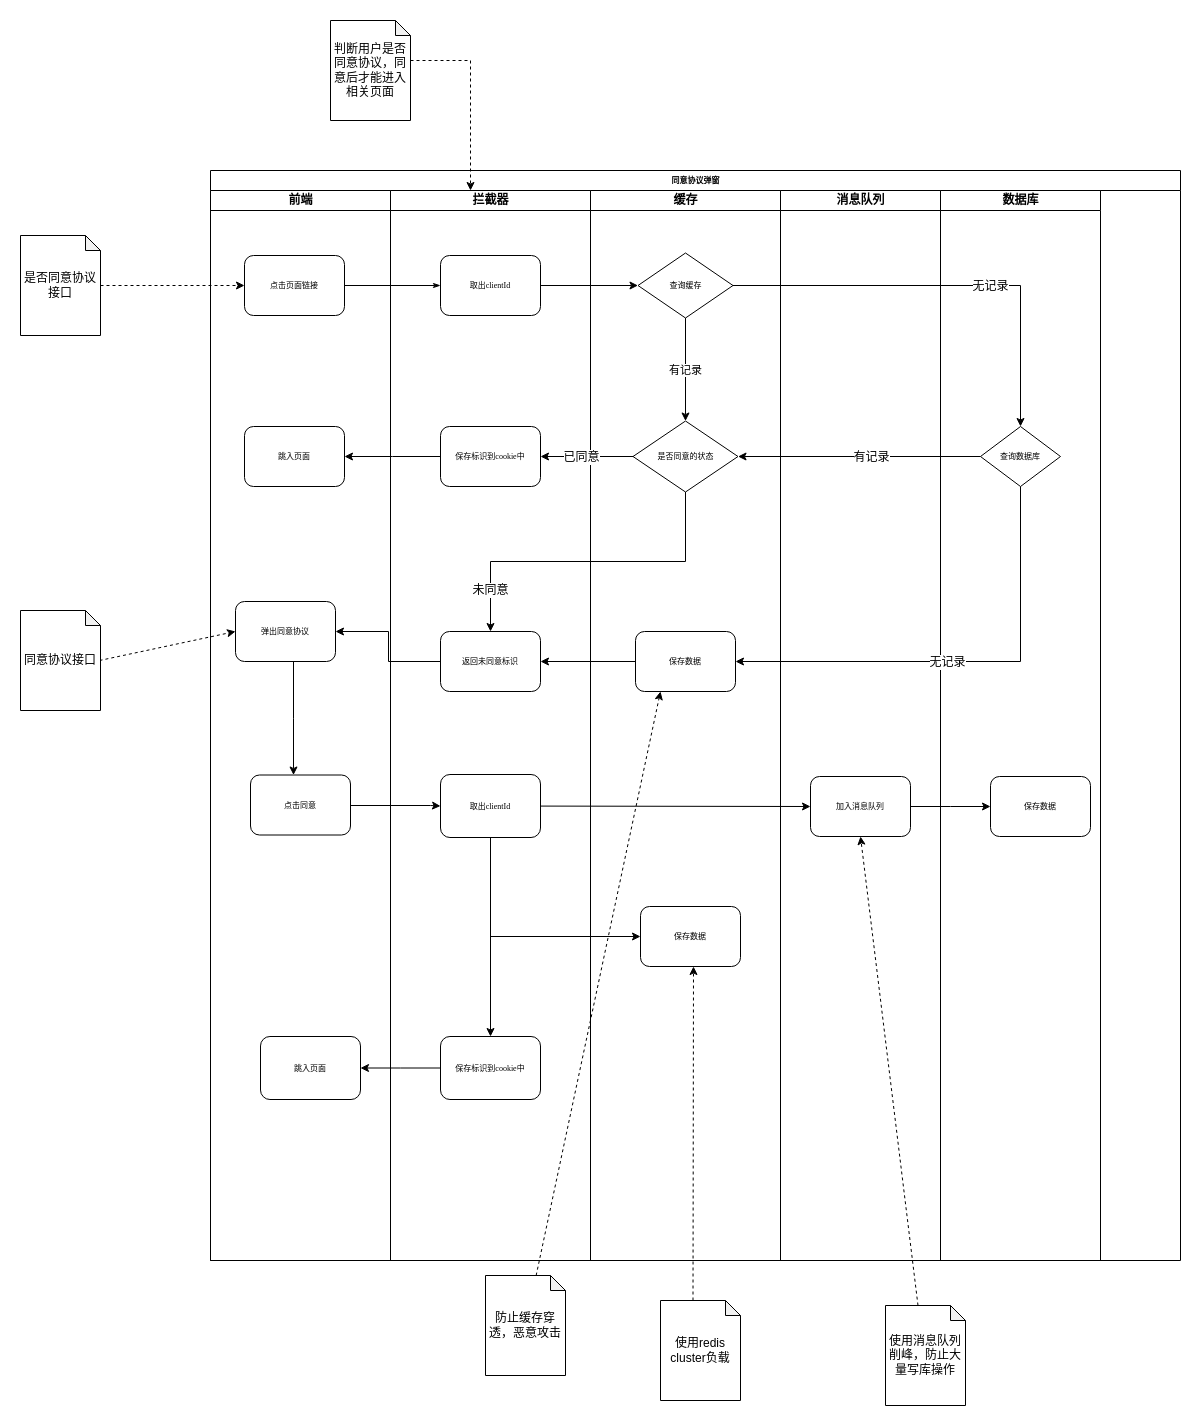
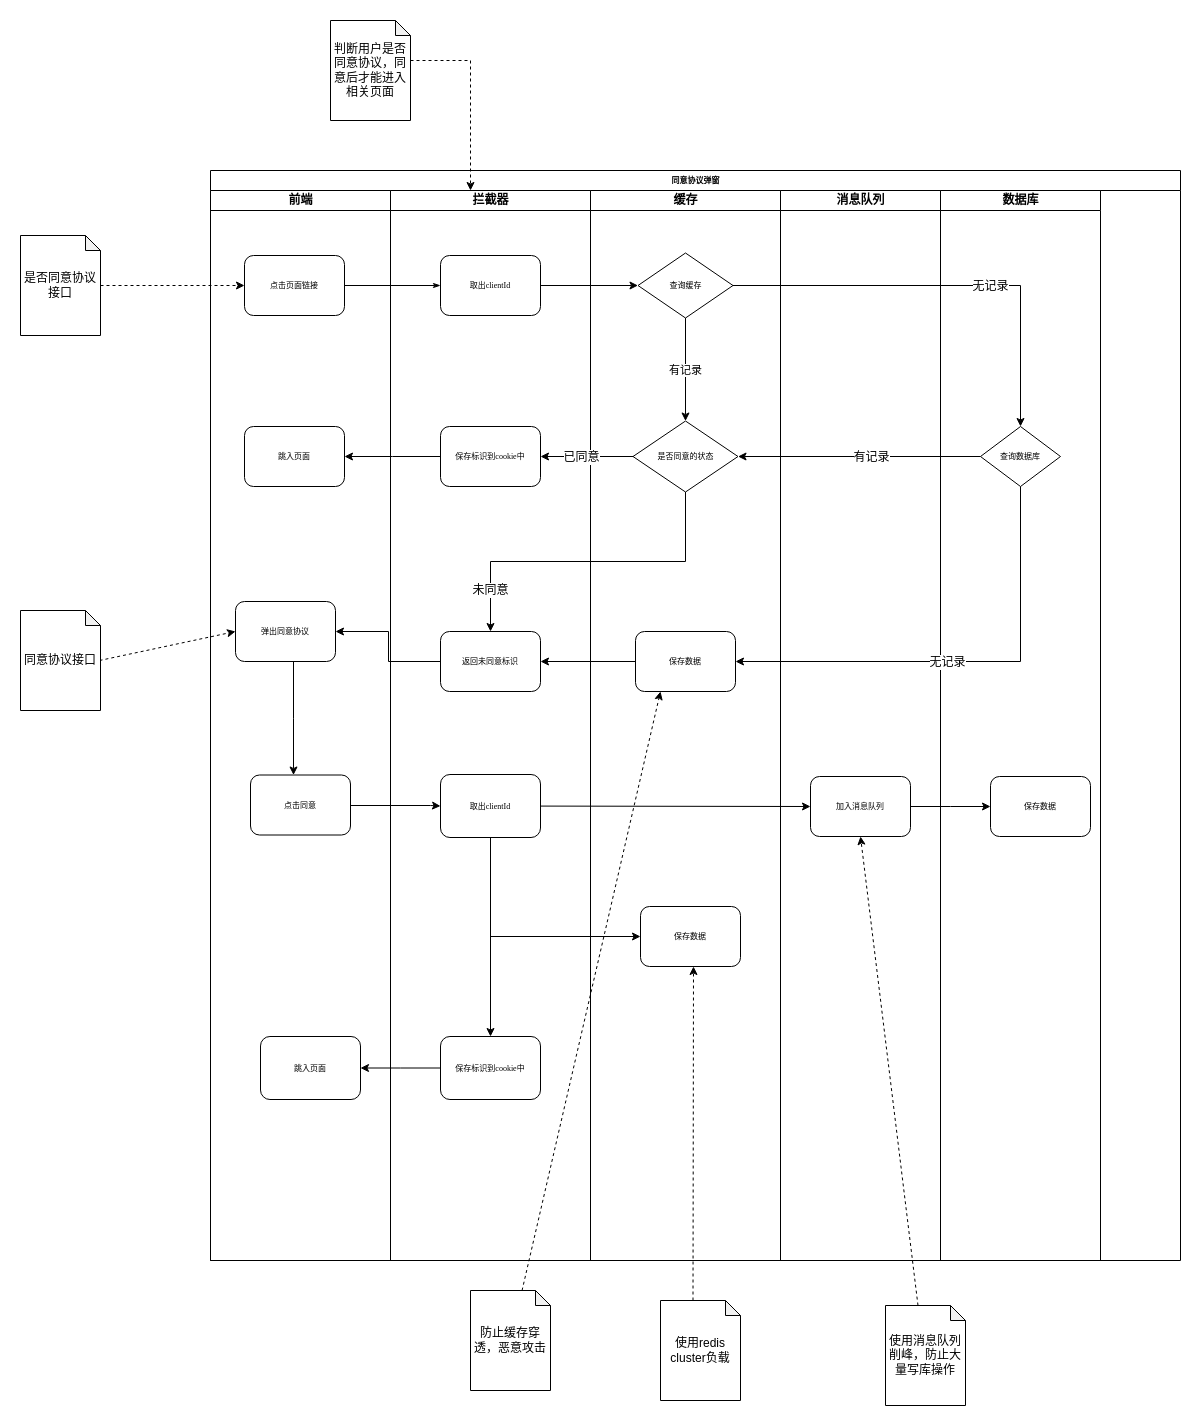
node "防止缓存穿透，恶意攻击": moved (526, 1326) -> (511, 1341)
